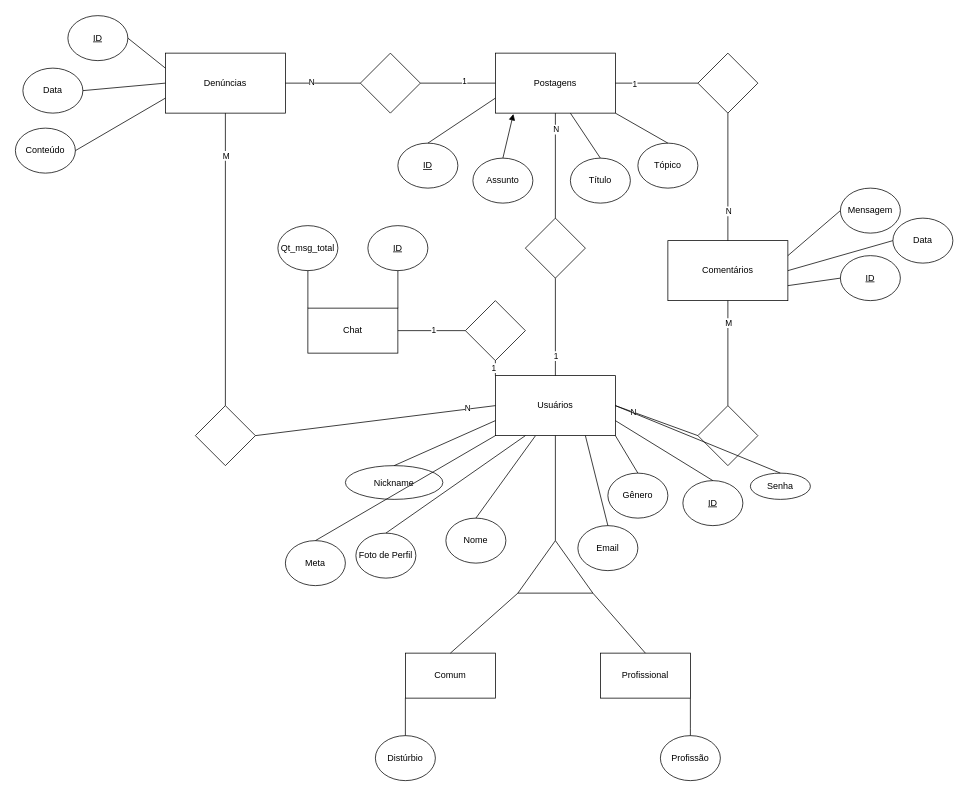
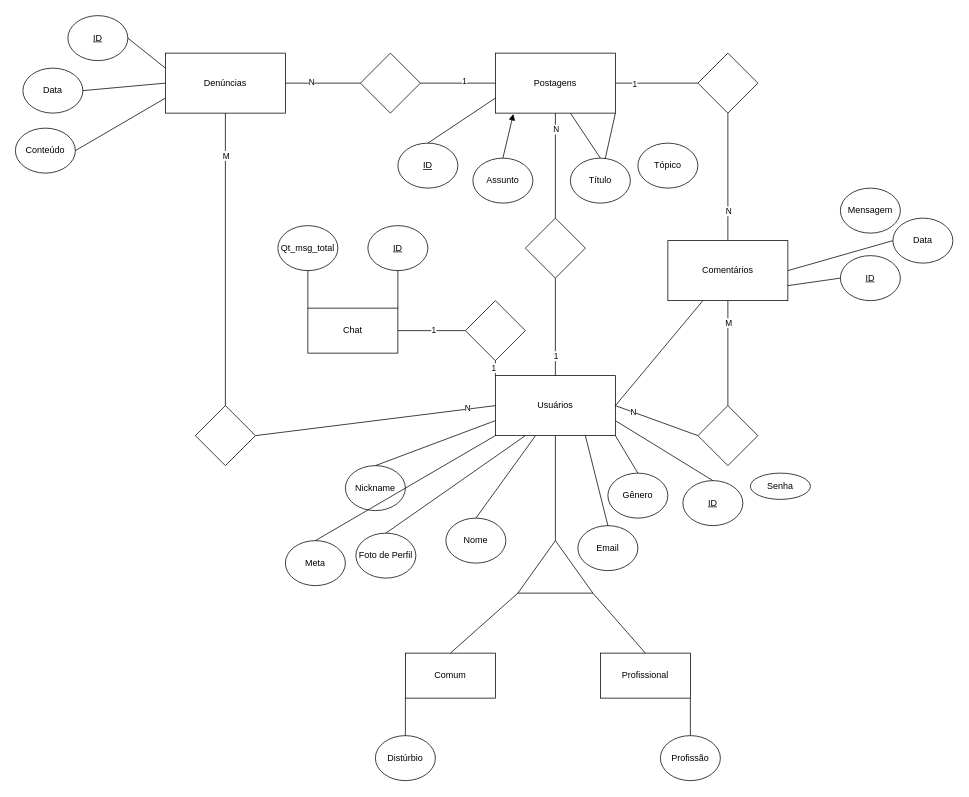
edge "Postagens" -- "Tópico": now "Postagens" -- "Título"
edge "Mensagem" -- "Comentários": removed
edge "Usuários" -- "Senha": now "Usuários" -- "Comentários"
node "Nickname": size 98x34 -> 60x45
